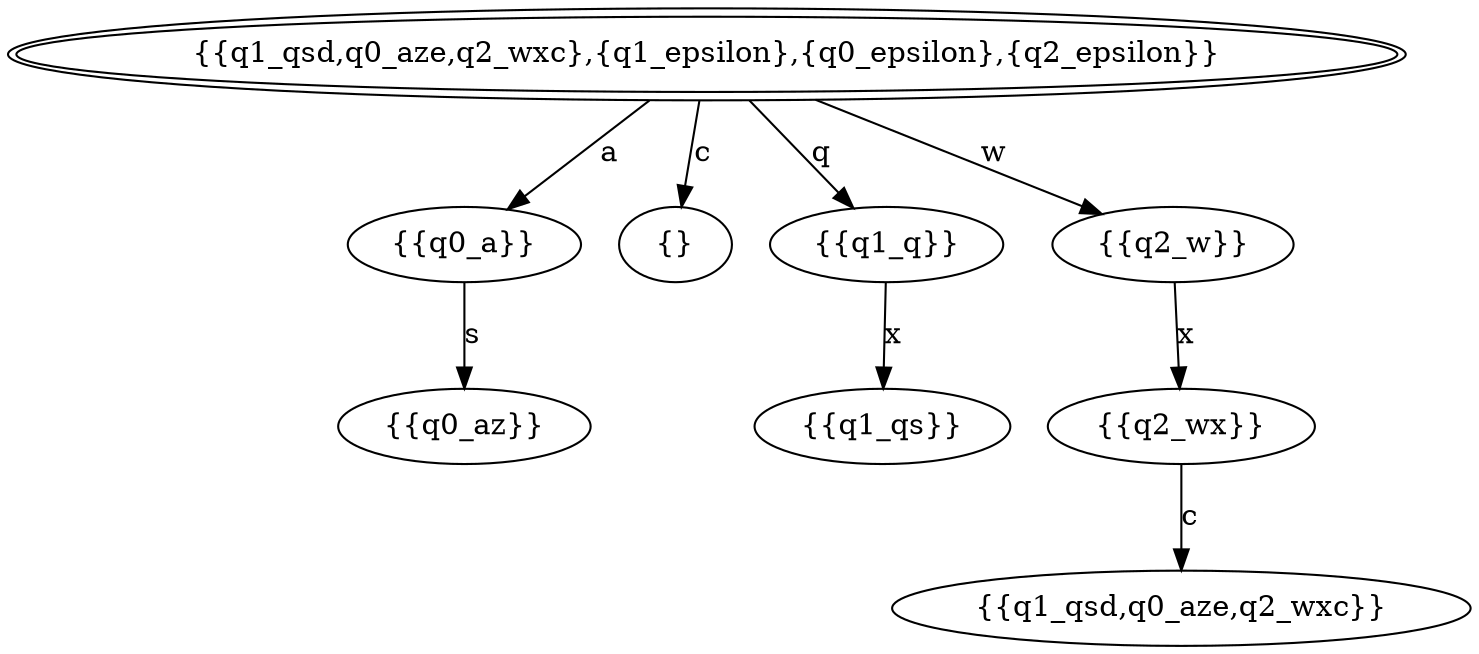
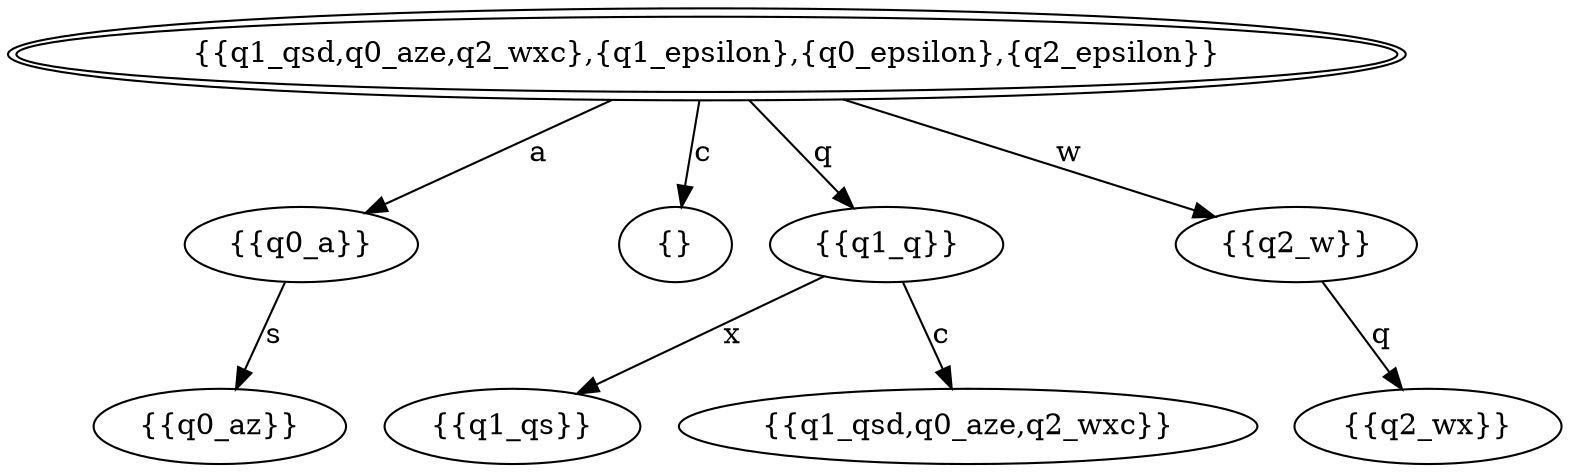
edge "{{q2_w}}" -> "{{q2_wx}}": label "x" -> "q"
edge "{{q2_wx}}" -> "{{q1_qsd,q0_aze,q2_wxc}}": now "{{q1_q}}" -> "{{q1_qsd,q0_aze,q2_wxc}}"
